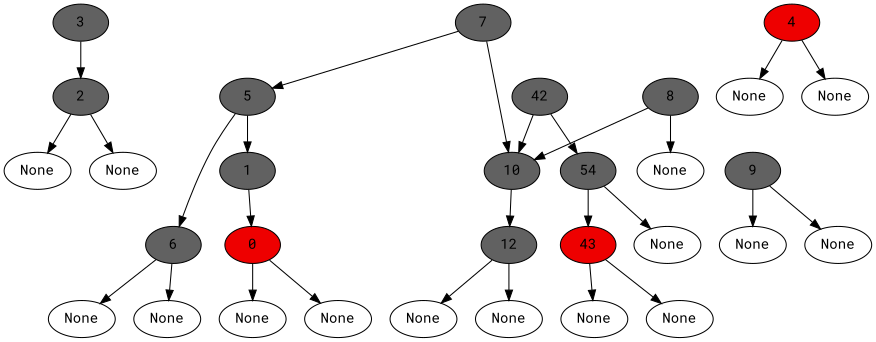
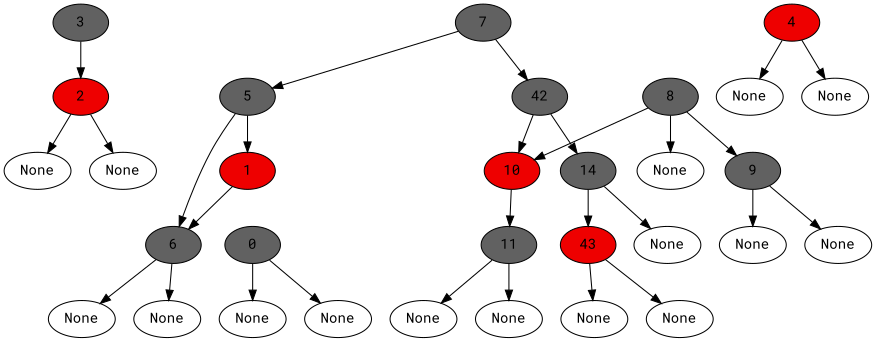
edge "7" -> "10": now "7" -> "42"
node "2": fillcolor gray38 -> red2
edge "8" -> "9": added
node "1": fillcolor gray38 -> red2
node "10": fillcolor gray38 -> red2
node "54": label "54" -> "14"
edge "1" -> "0": now "1" -> "6"
node "0": fillcolor red2 -> gray38
node "12": label "12" -> "11"
